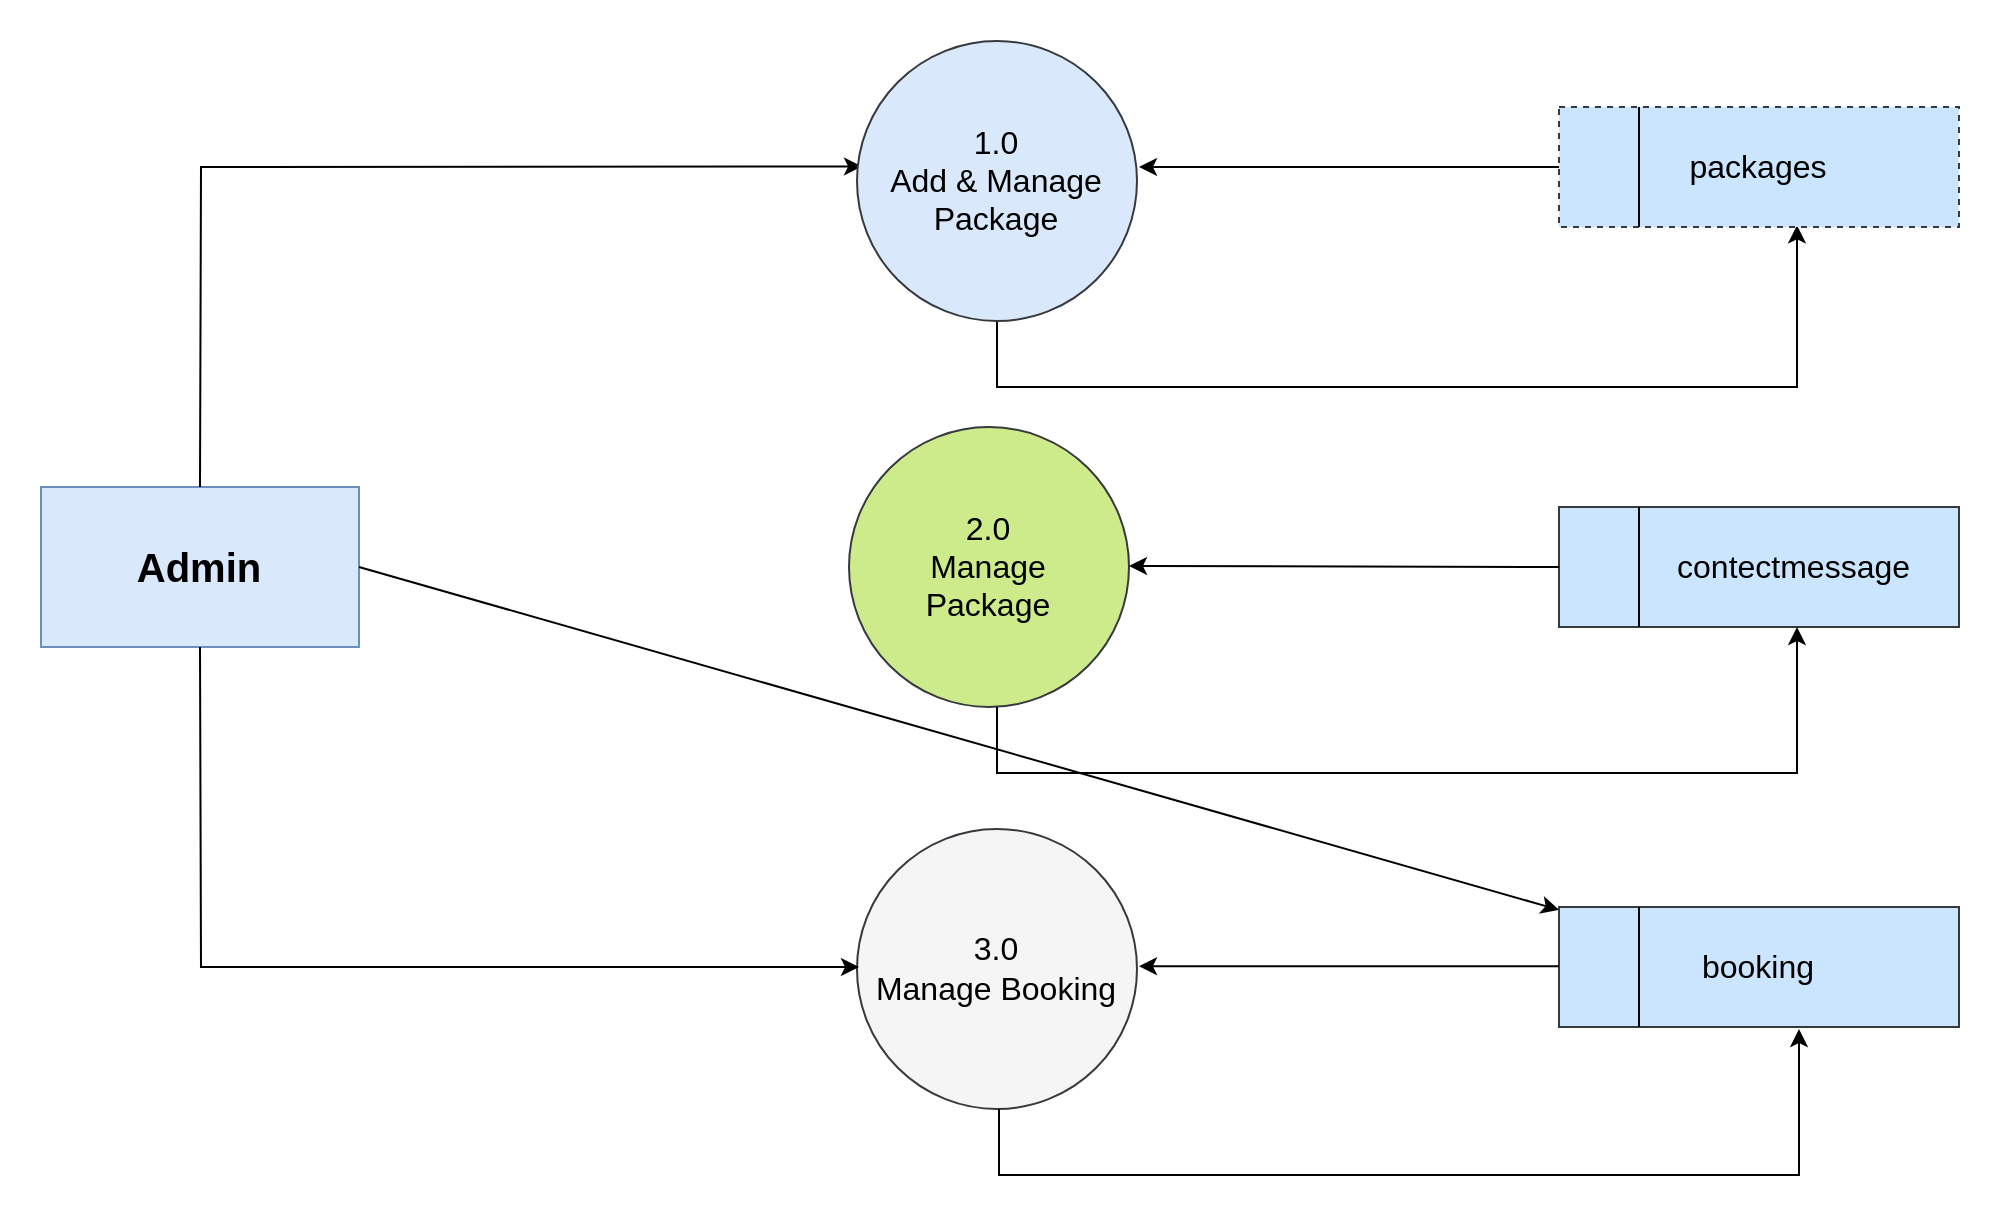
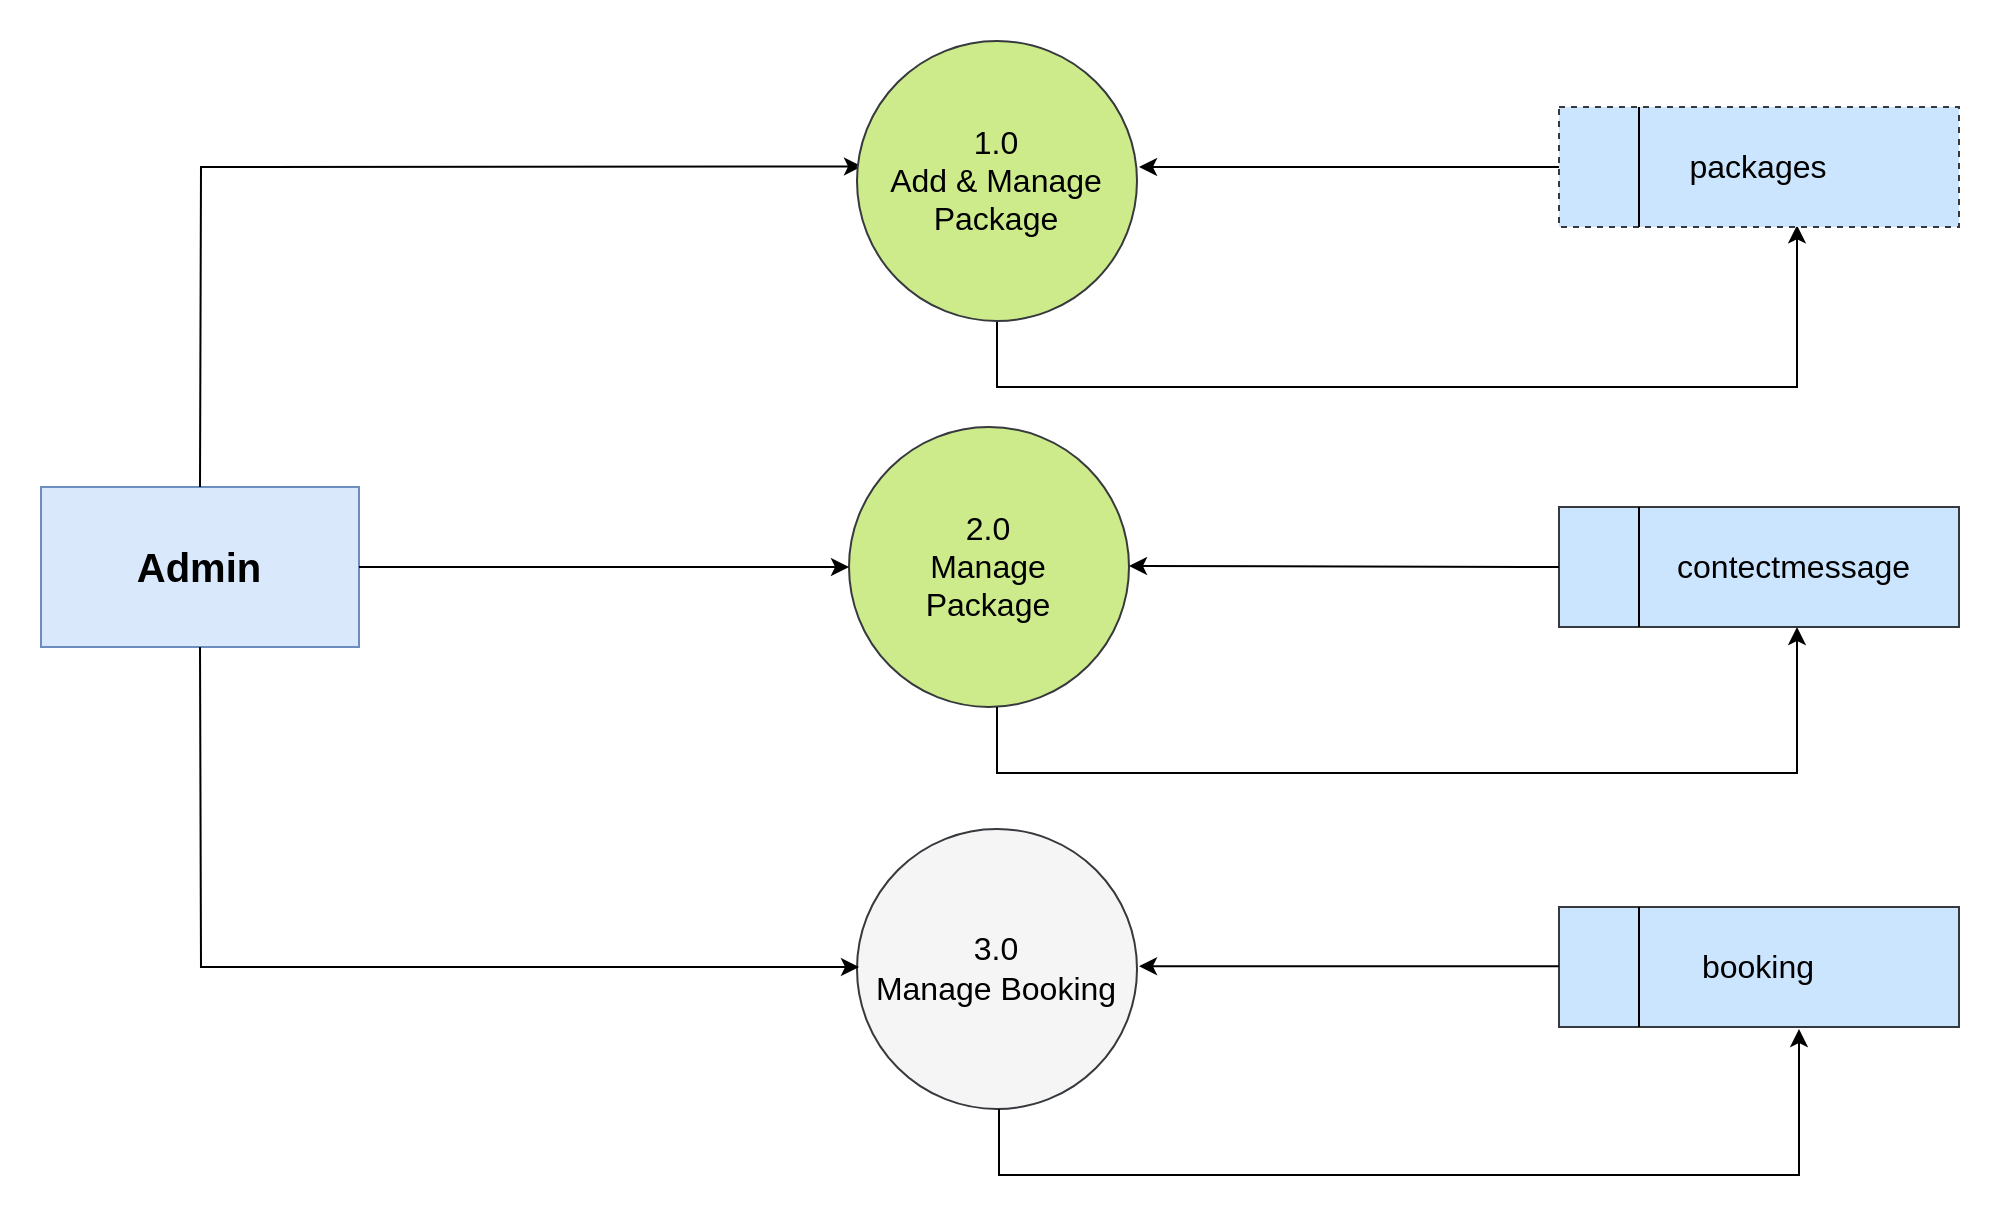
node "1.0 Add & Manage Package": fillcolor #dae8fc -> #cdeb8b
edge "Admin" -> "booking": now "Admin" -> "2.0 Manage Package"
